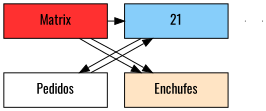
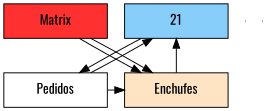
edge "Matrix" -> "21": now "Enchufes" -> "21"
edge "Pedidos" -> "Enchufes": added
